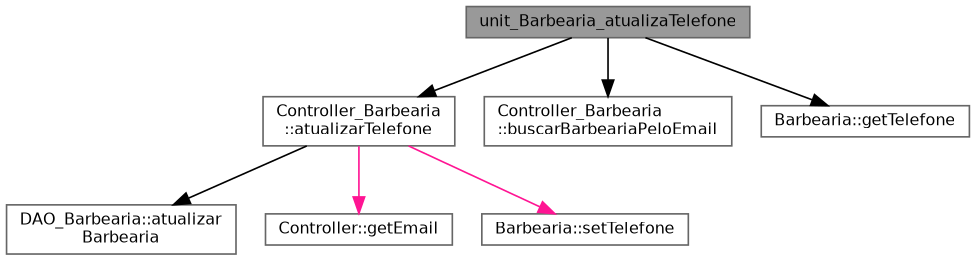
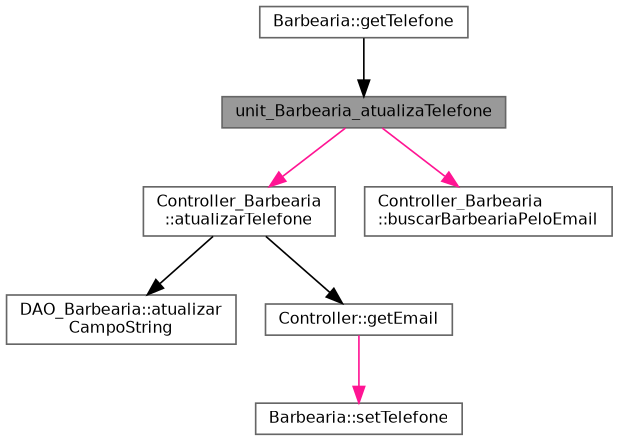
edge "unit_Barbearia_atualizaTelefone" -> "Controller_Barbearia ::buscarBarbeariaPeloEmail": color black -> deeppink
edge "unit_Barbearia_atualizaTelefone" -> "Controller_Barbearia ::atualizarTelefone": color black -> deeppink
edge "unit_Barbearia_atualizaTelefone" -> "Barbearia::getTelefone": reversed
edge "Controller_Barbearia ::atualizarTelefone" -> "Controller::getEmail": color deeppink -> black
edge "Controller_Barbearia ::atualizarTelefone" -> "Barbearia::setTelefone": now "Controller::getEmail" -> "Barbearia::setTelefone"
node "DAO_Barbearia::atualizar Barbearia": label "DAO_Barbearia::atualizar Barbearia" -> "DAO_Barbearia::atualizar CampoString"
